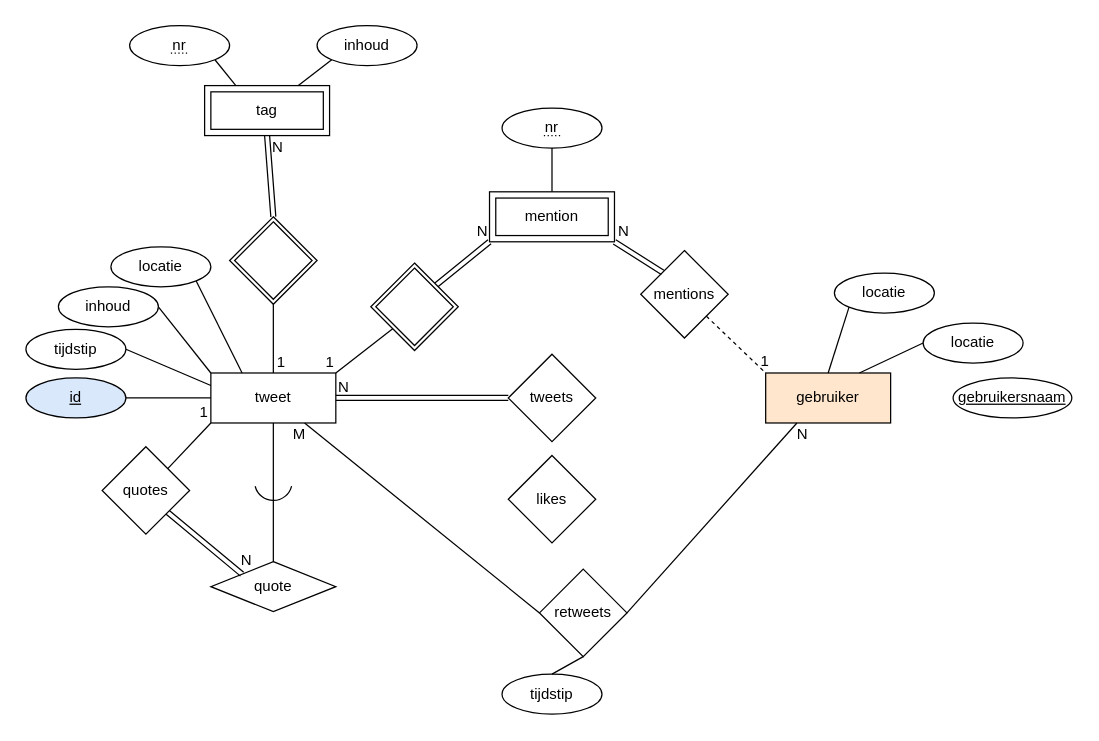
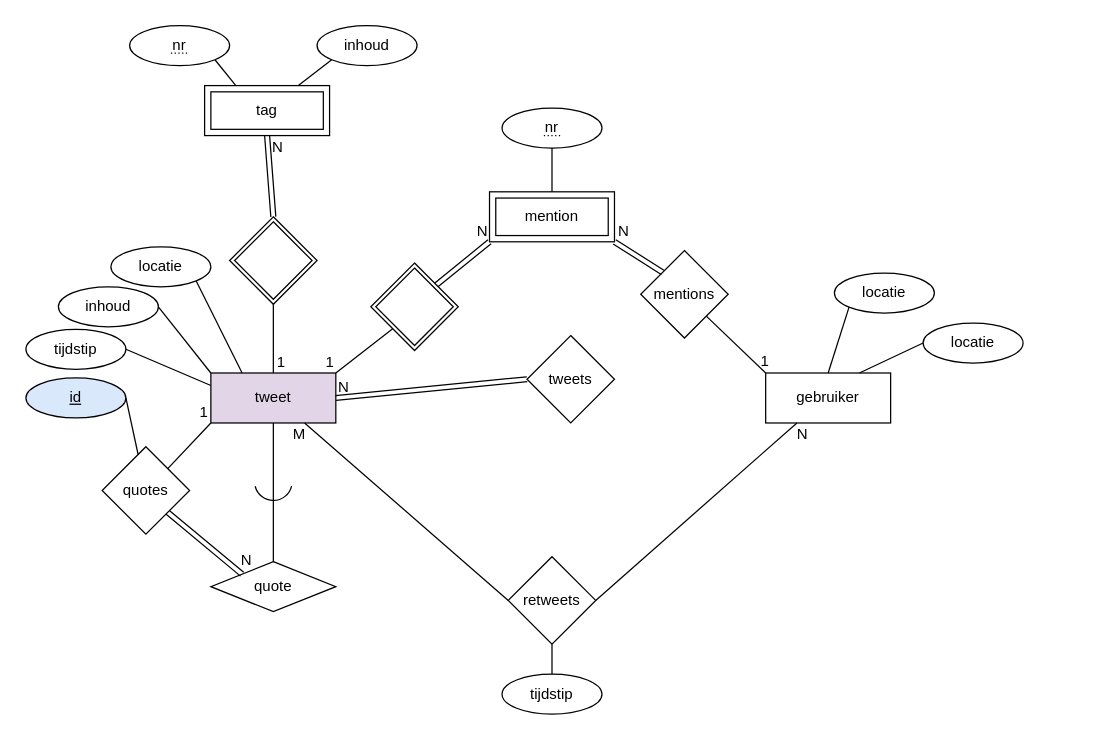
edge "mentions" -- "gebruiker": style dashed -> solid
edge "id" -- "tweet": now "id" -- "quotes"
node "tweet": fillcolor #ffffff -> #e1d5e7
node "tweets": moved (552, 398) -> (571, 379)
node "gebruiker": fillcolor #ffe6cc -> #ffffff
node "gebruikersnaam": removed
node "likes": removed
node "retweets": moved (583, 613) -> (552, 601)
